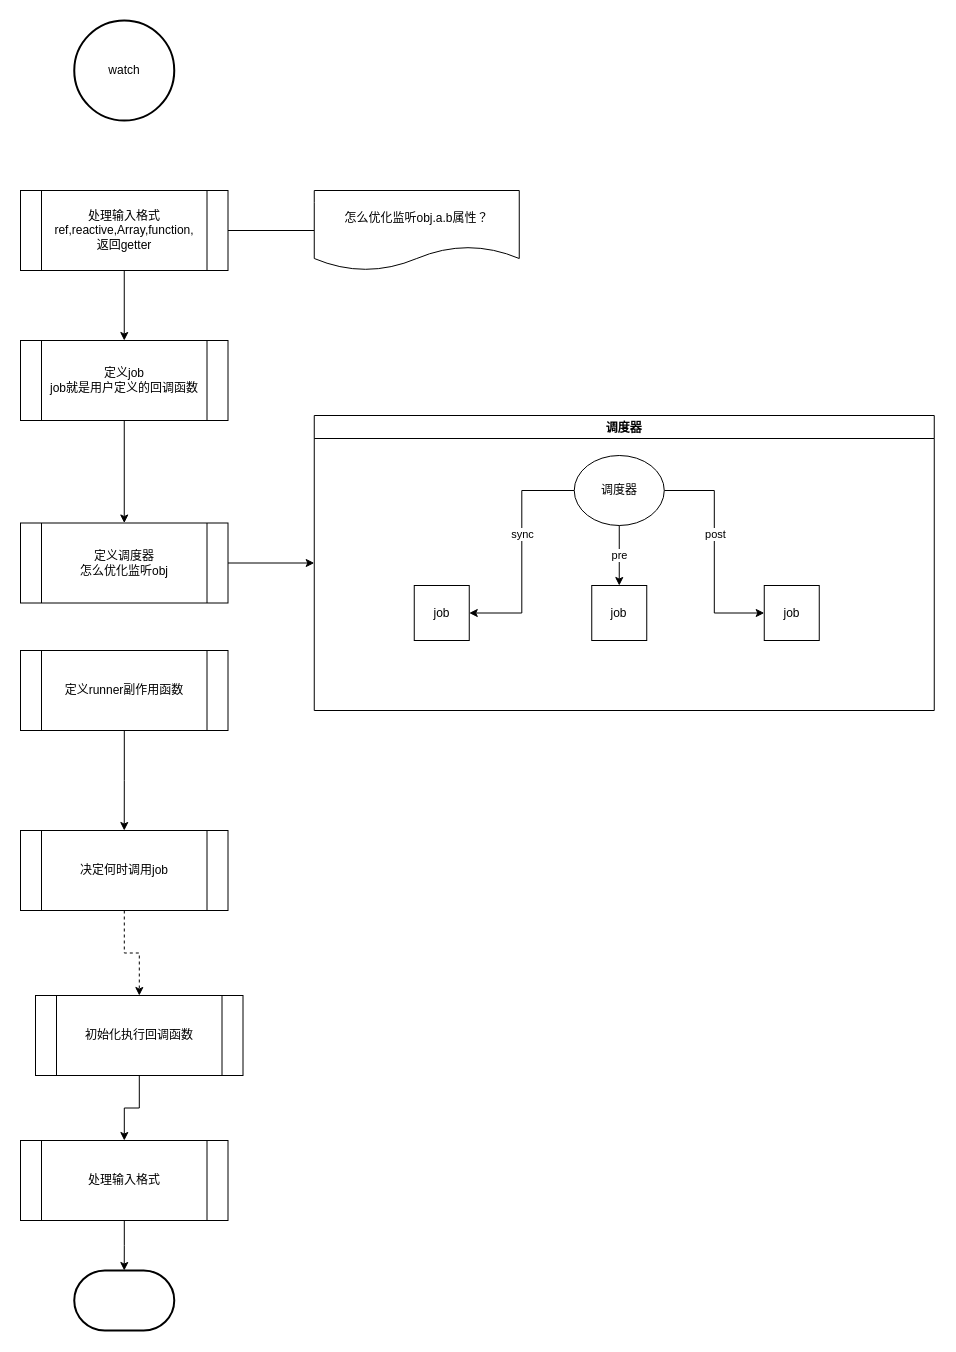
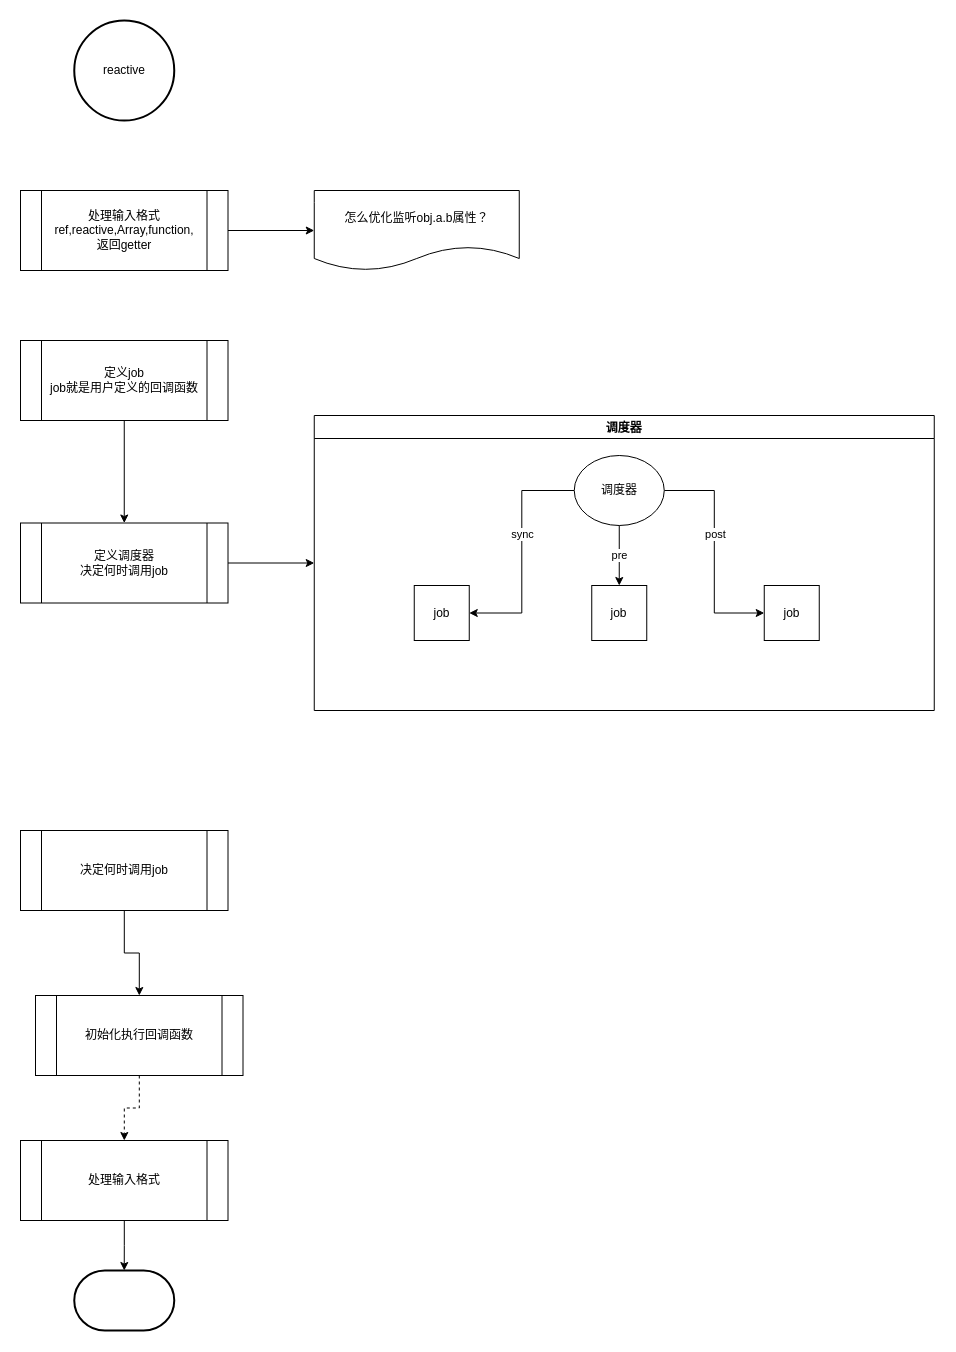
node "watch": label "watch" -> "reactive"
edge "处理输入格式 ref,reactive,Array,function, 返回getter" -- "怎么优化监听obj.a.b属性？": arrowhead none -> classic
edge "处理输入格式 ref,reactive,Array,function, 返回getter" -> "定义job job就是用户定义的回调函数": removed
node "定义调度器 怎么优化监听obj": label "定义调度器 怎么优化监听obj" -> "定义调度器 决定何时调用job"
node "定义runner副作用函数": removed
edge "定义runner副作用函数" -> "决定何时调用job": removed
edge "决定何时调用job" -> "初始化执行回调函数": style dashed -> solid
edge "初始化执行回调函数" -> "处理输入格式": style solid -> dashed
